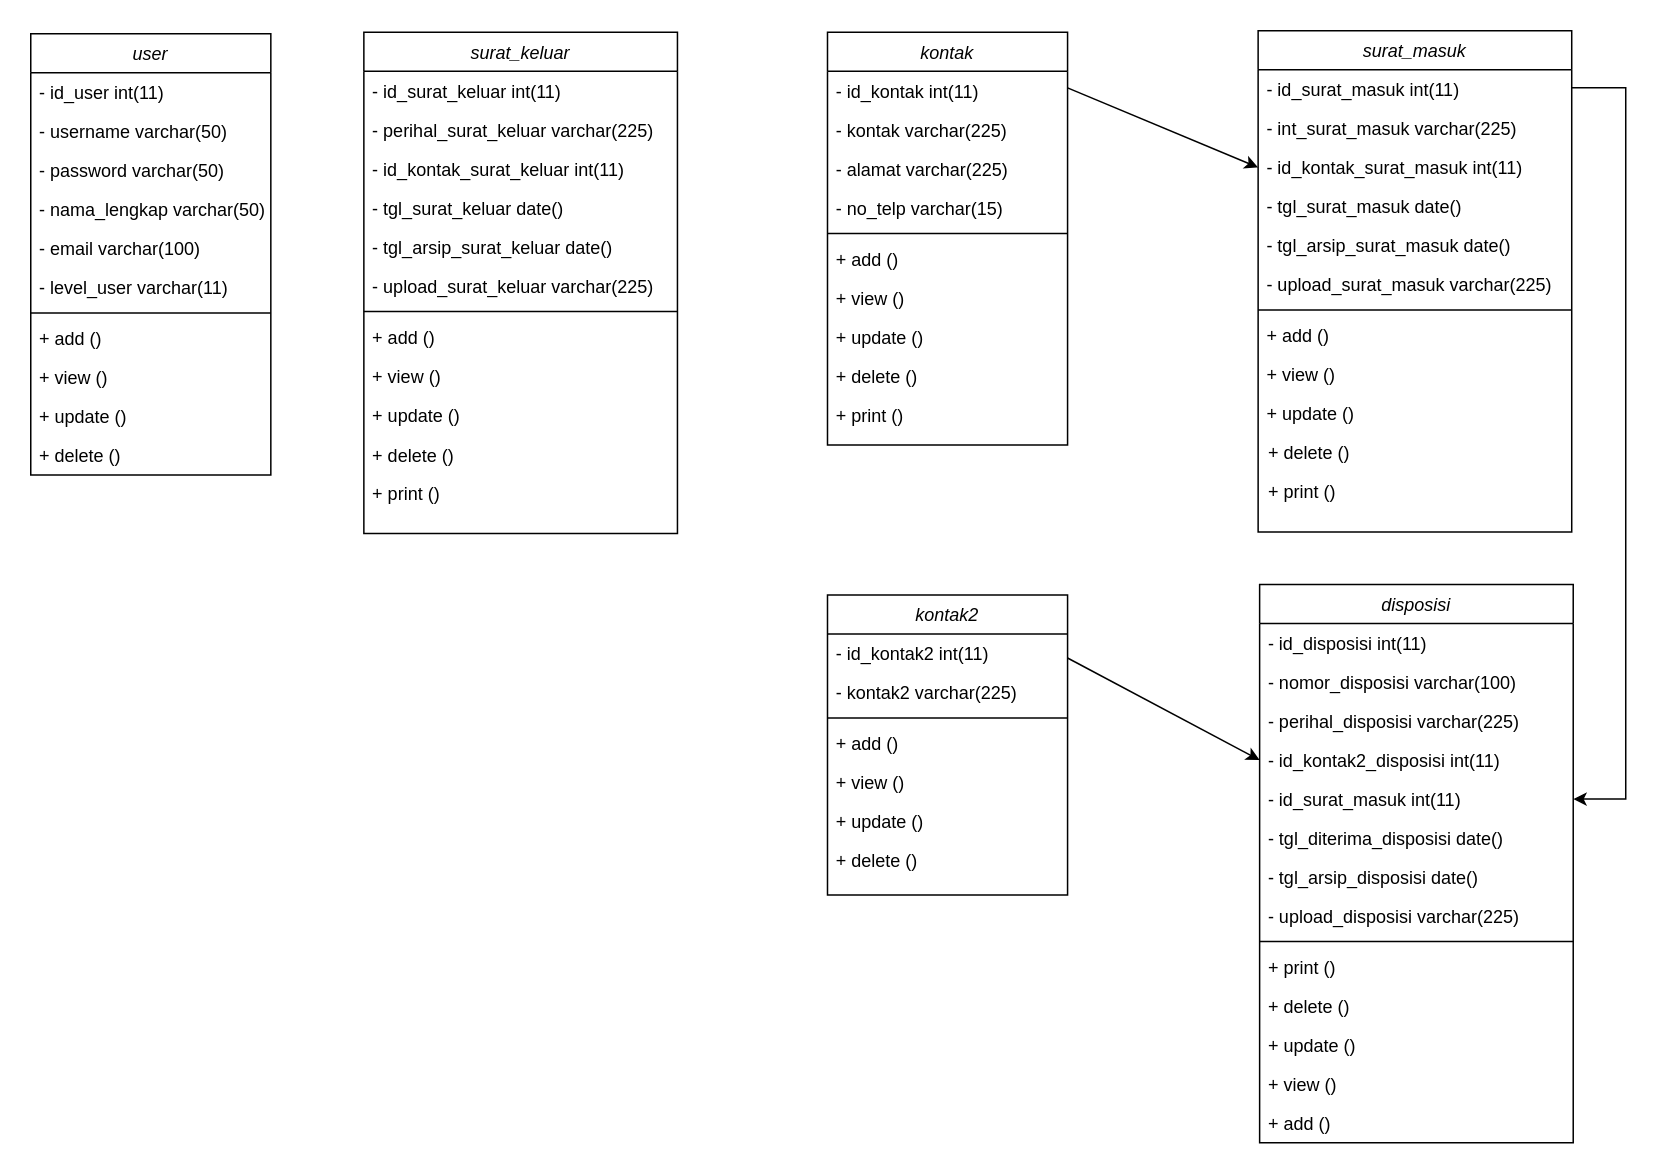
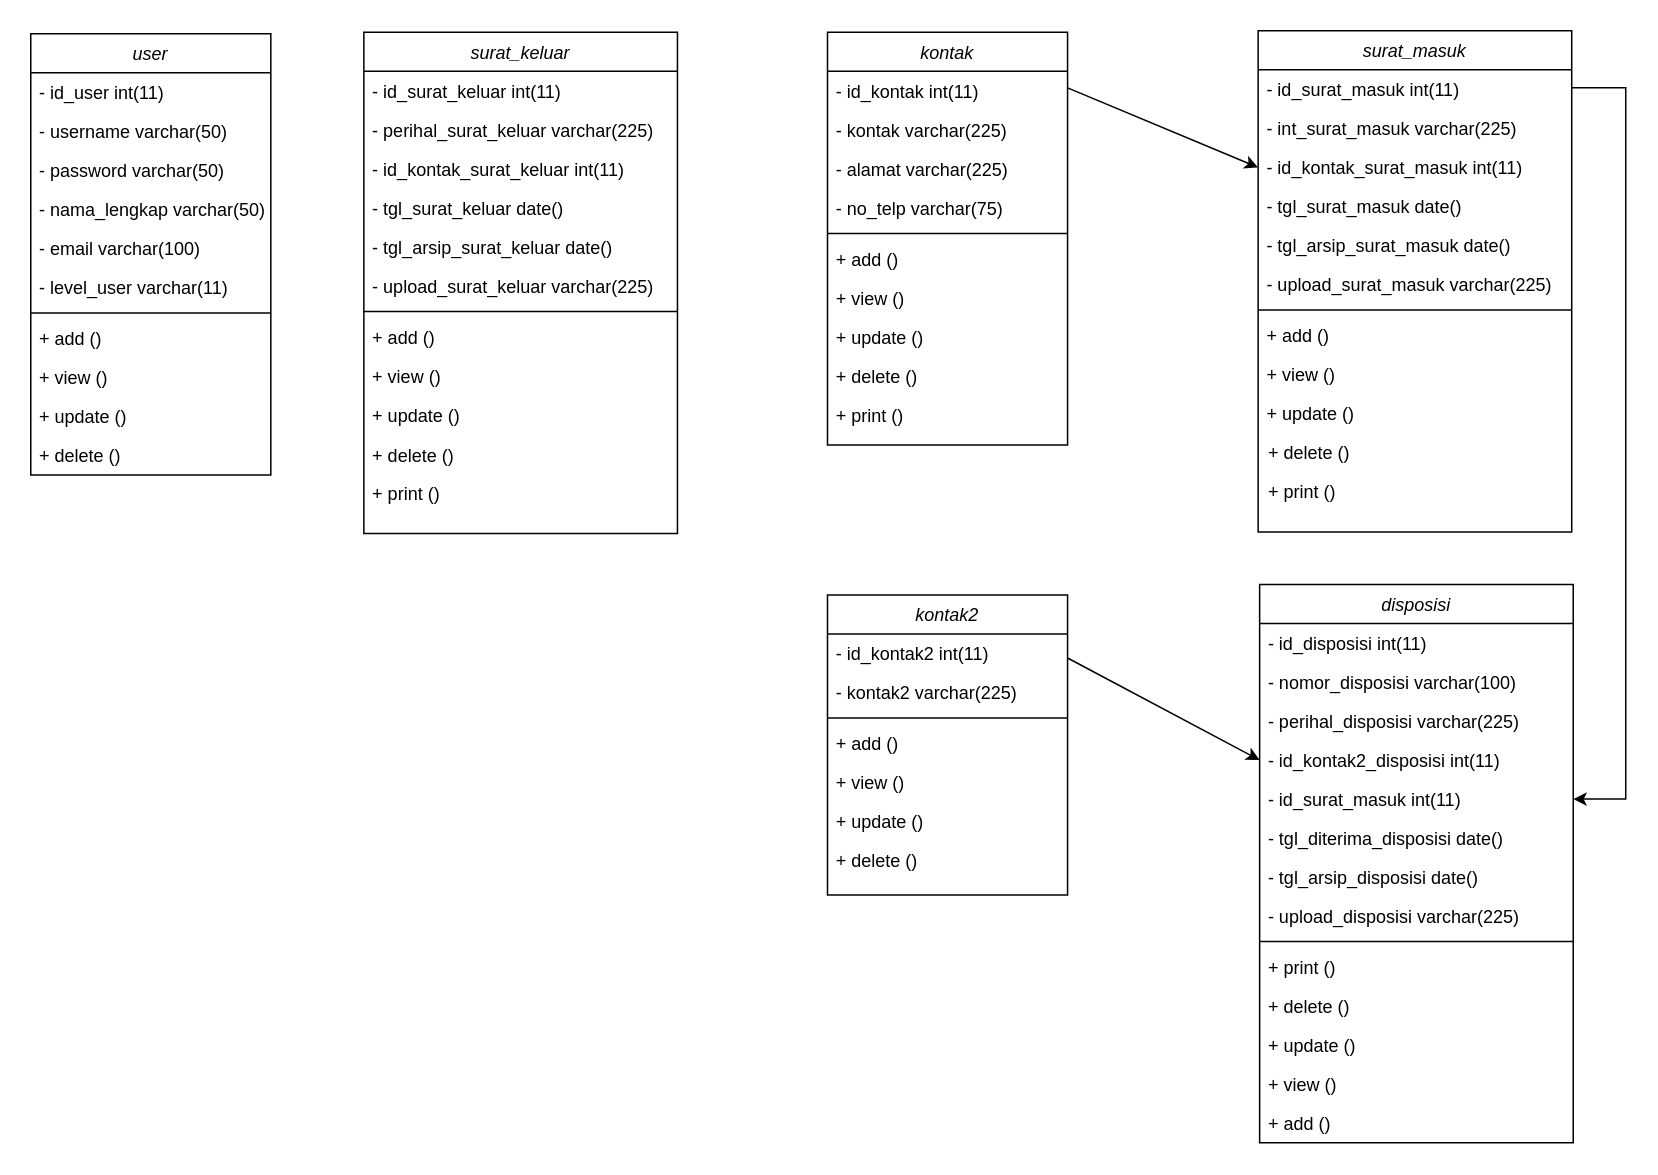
node "- no_telp varchar(15)": label "- no_telp varchar(15)" -> "- no_telp varchar(75)"
